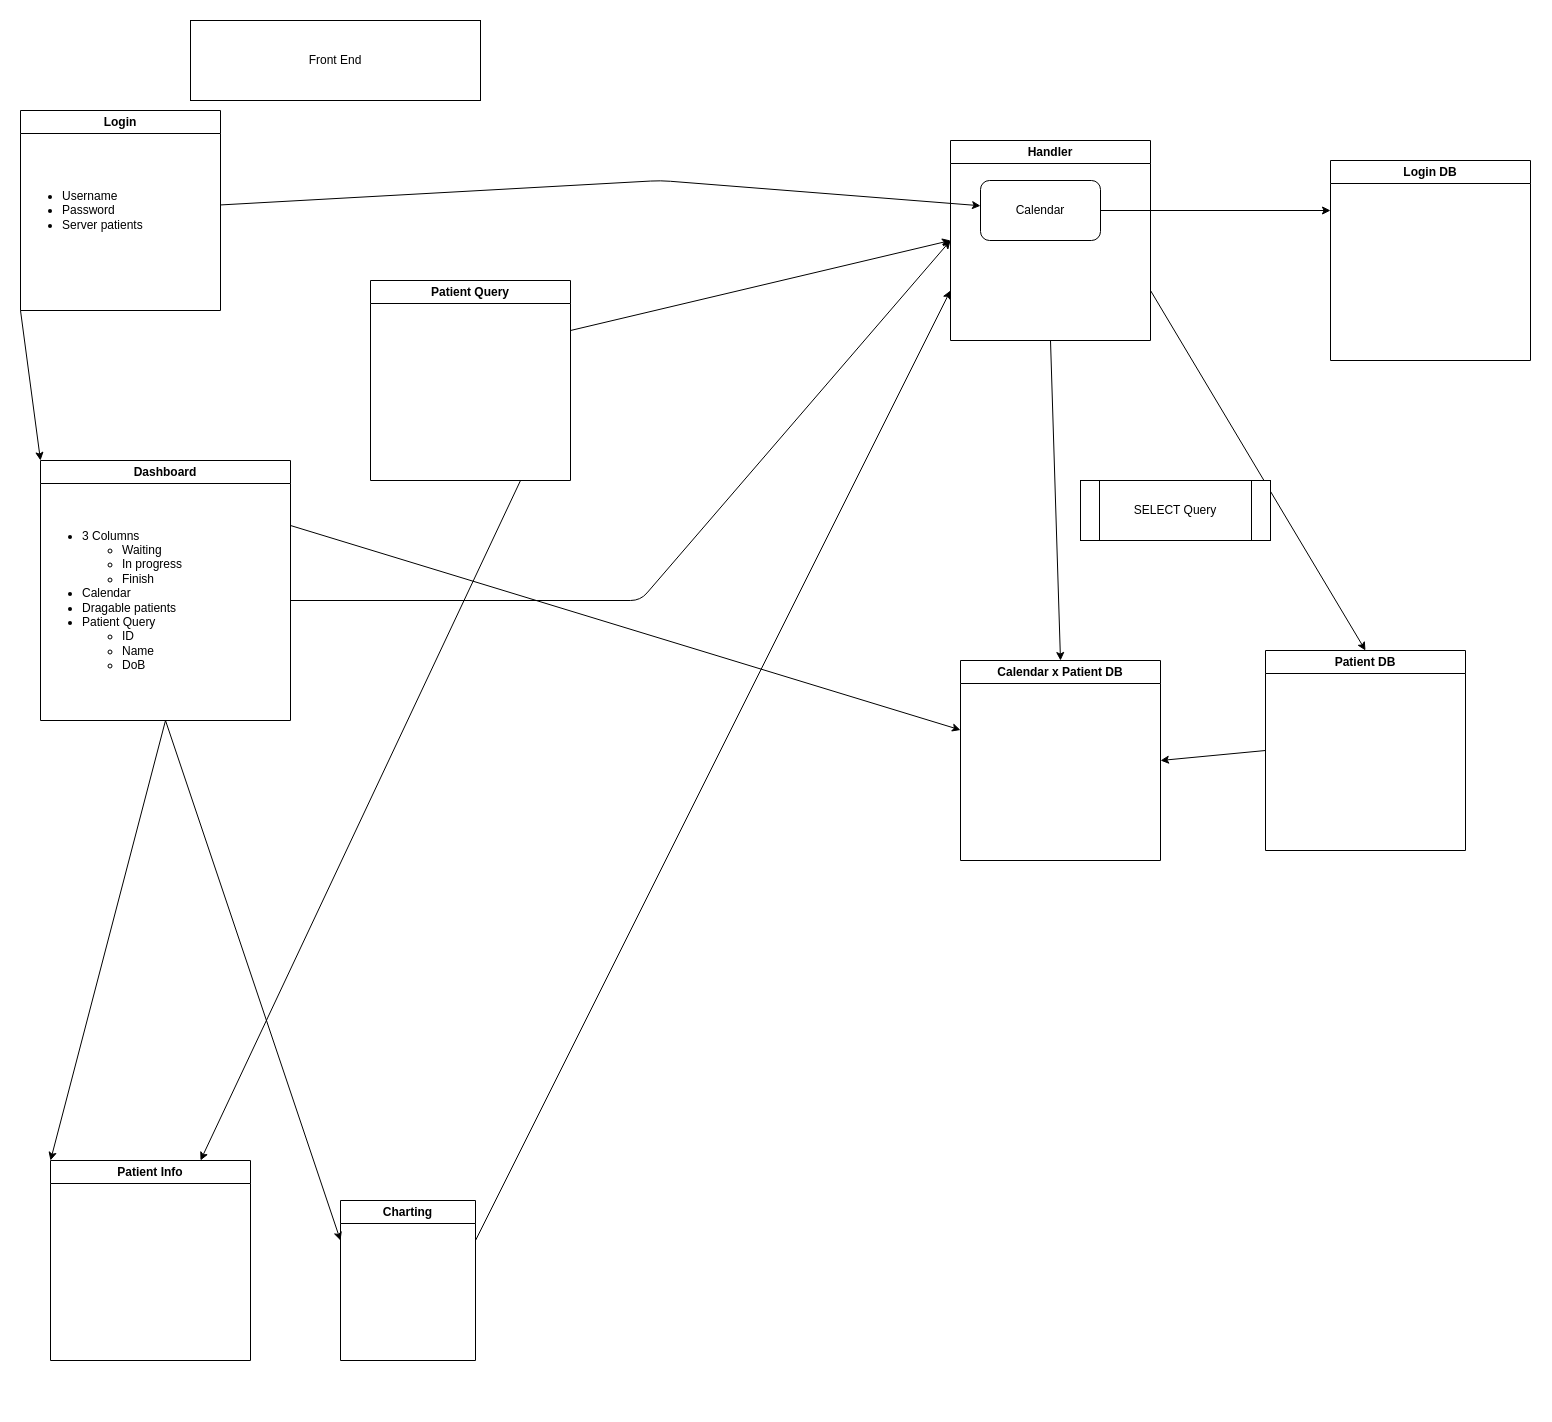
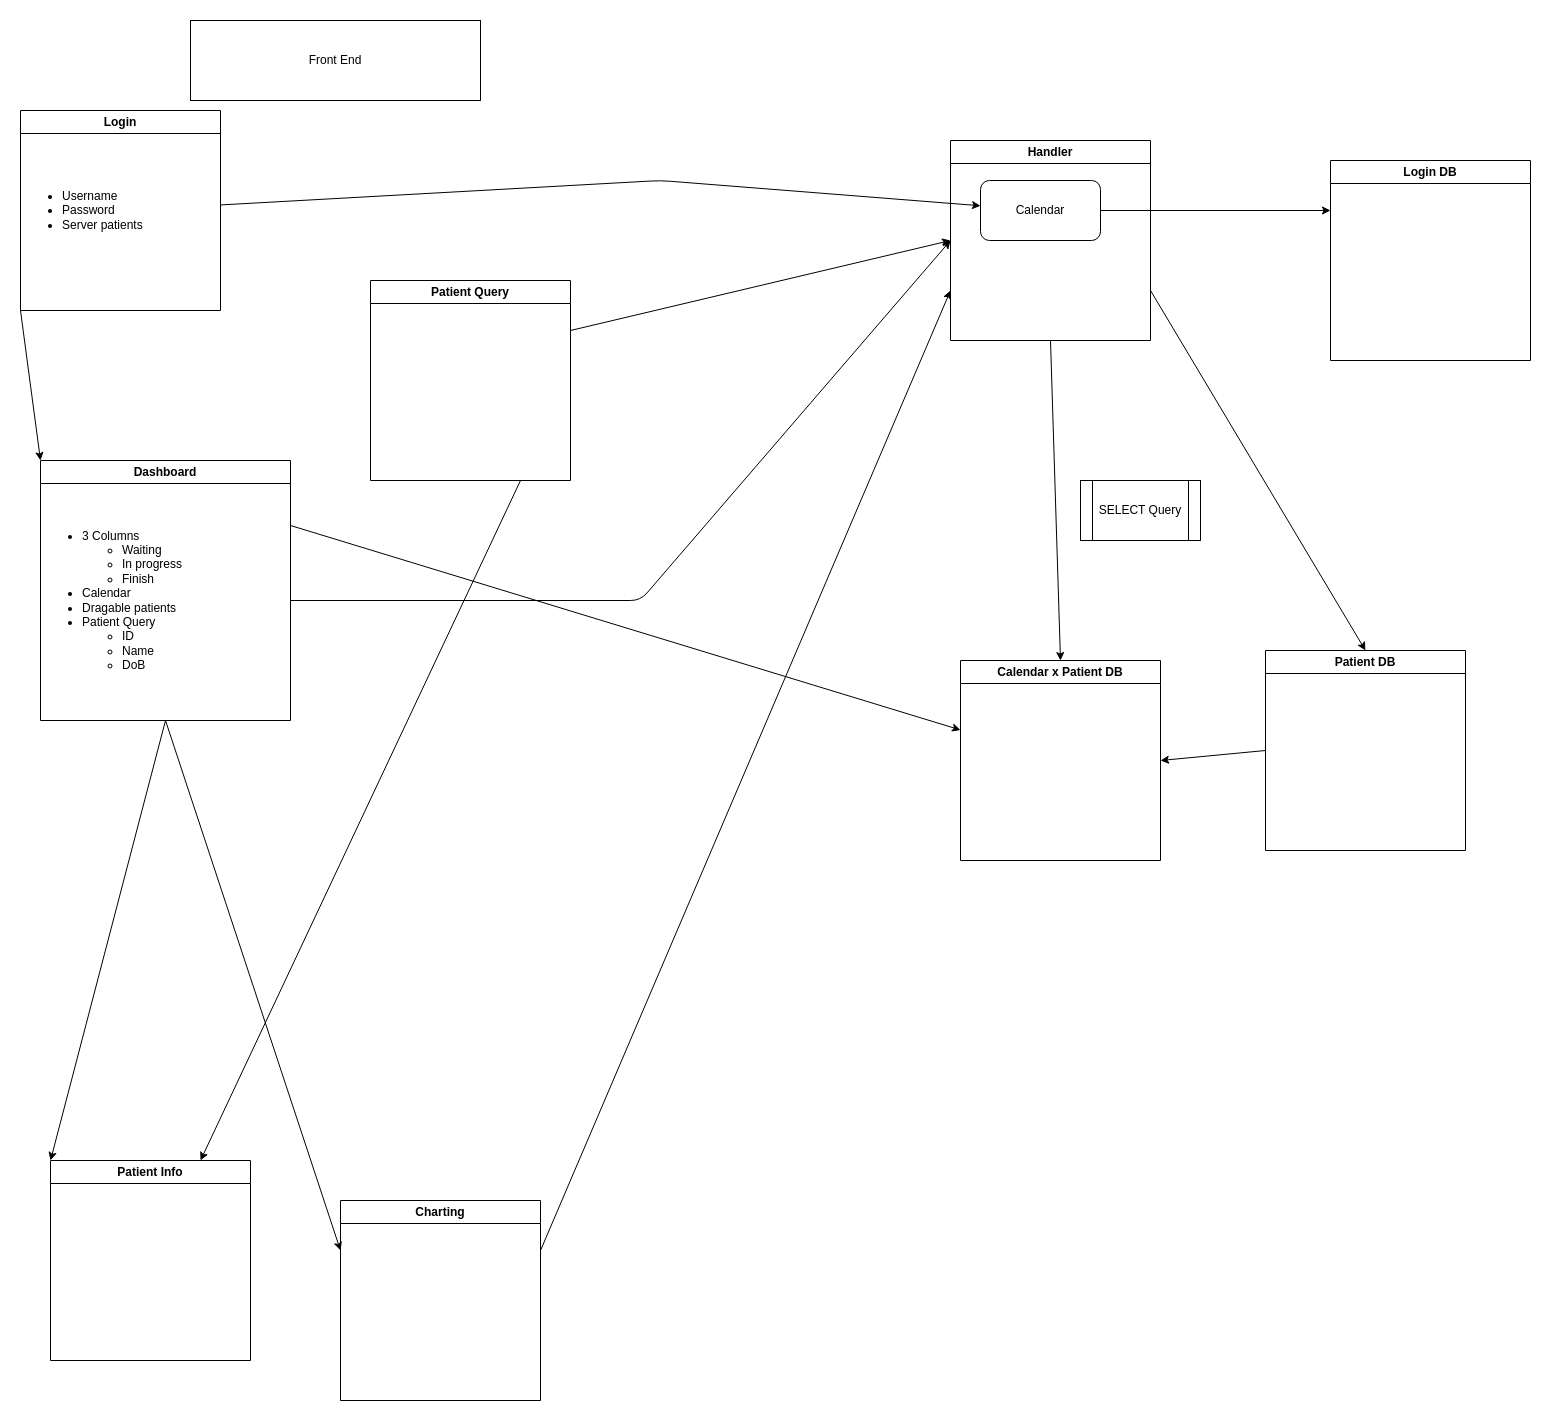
node "SELECT Query": size 190x60 -> 120x60
node "Charting": size 135x160 -> 200x200
